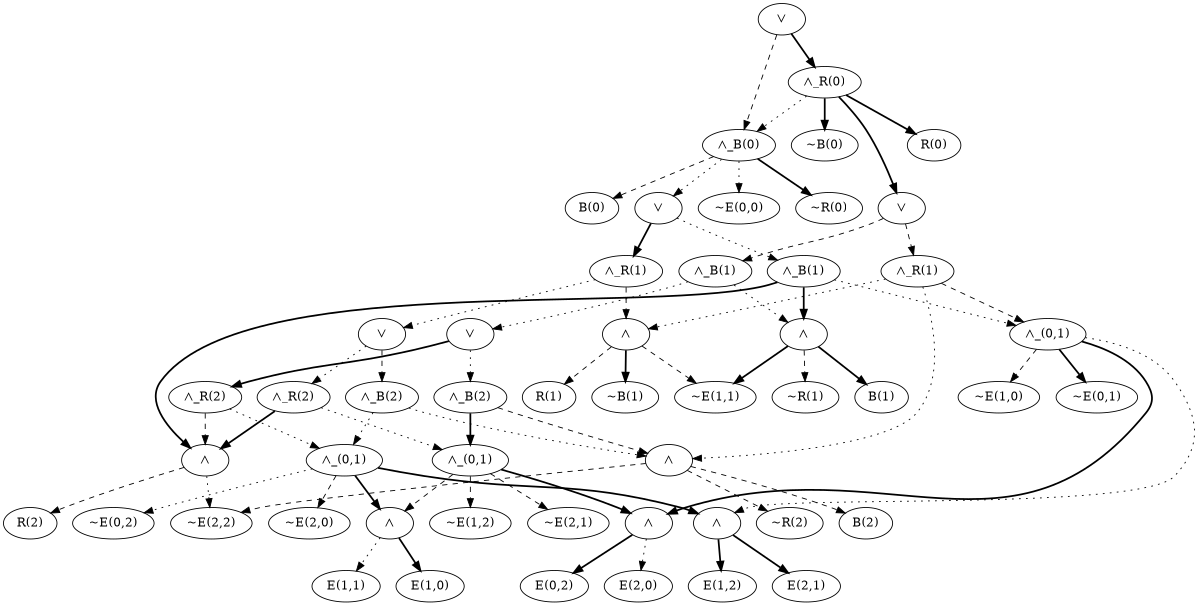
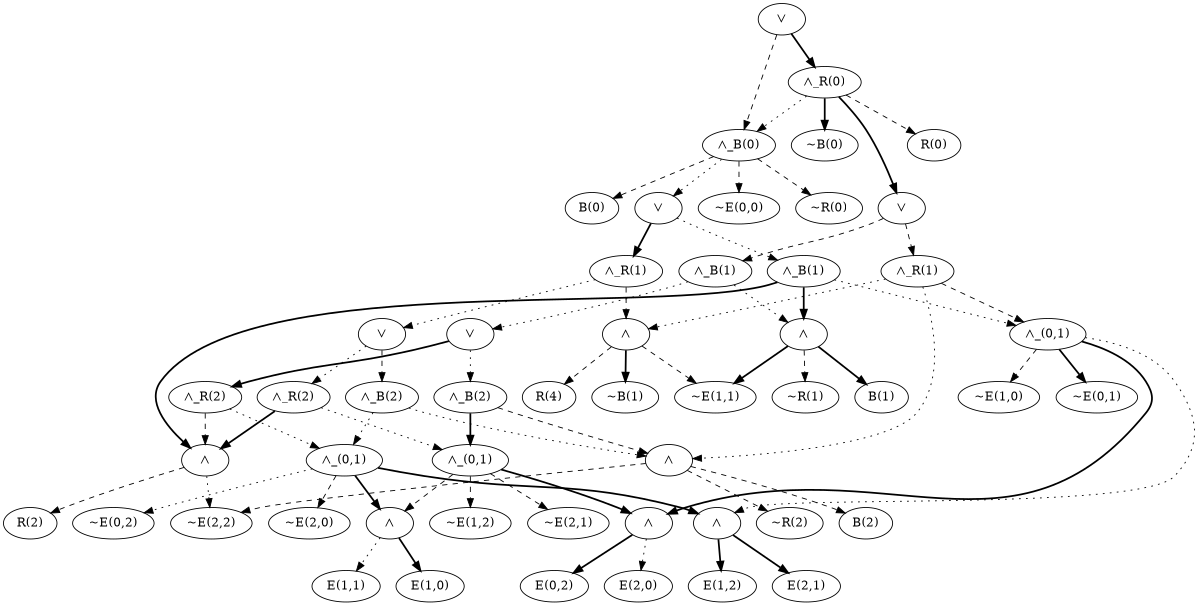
edge "⋀_R(0)" -> "R(0)": style bold -> dashed
edge "⋀_B(0)" -> "~E(0,0)": style dotted -> dashed
edge "⋀_B(0)" -> "~R(0)": style bold -> dashed
node "R(1)": label "R(1)" -> "R(4)"
